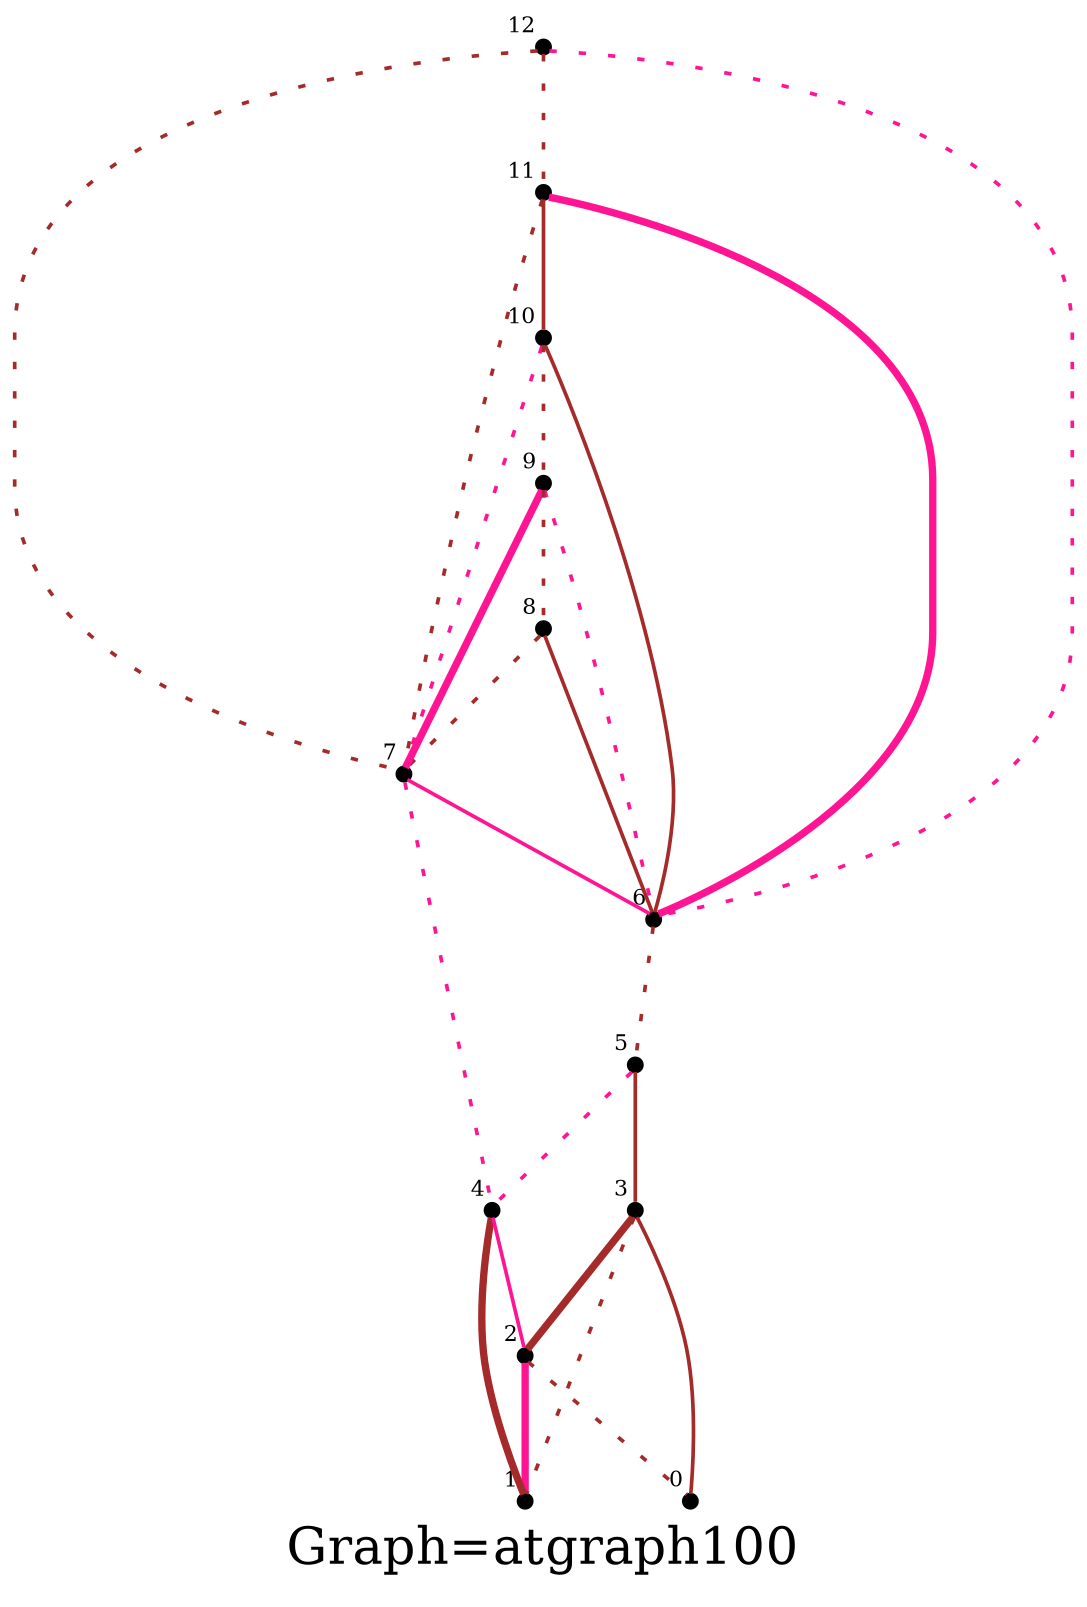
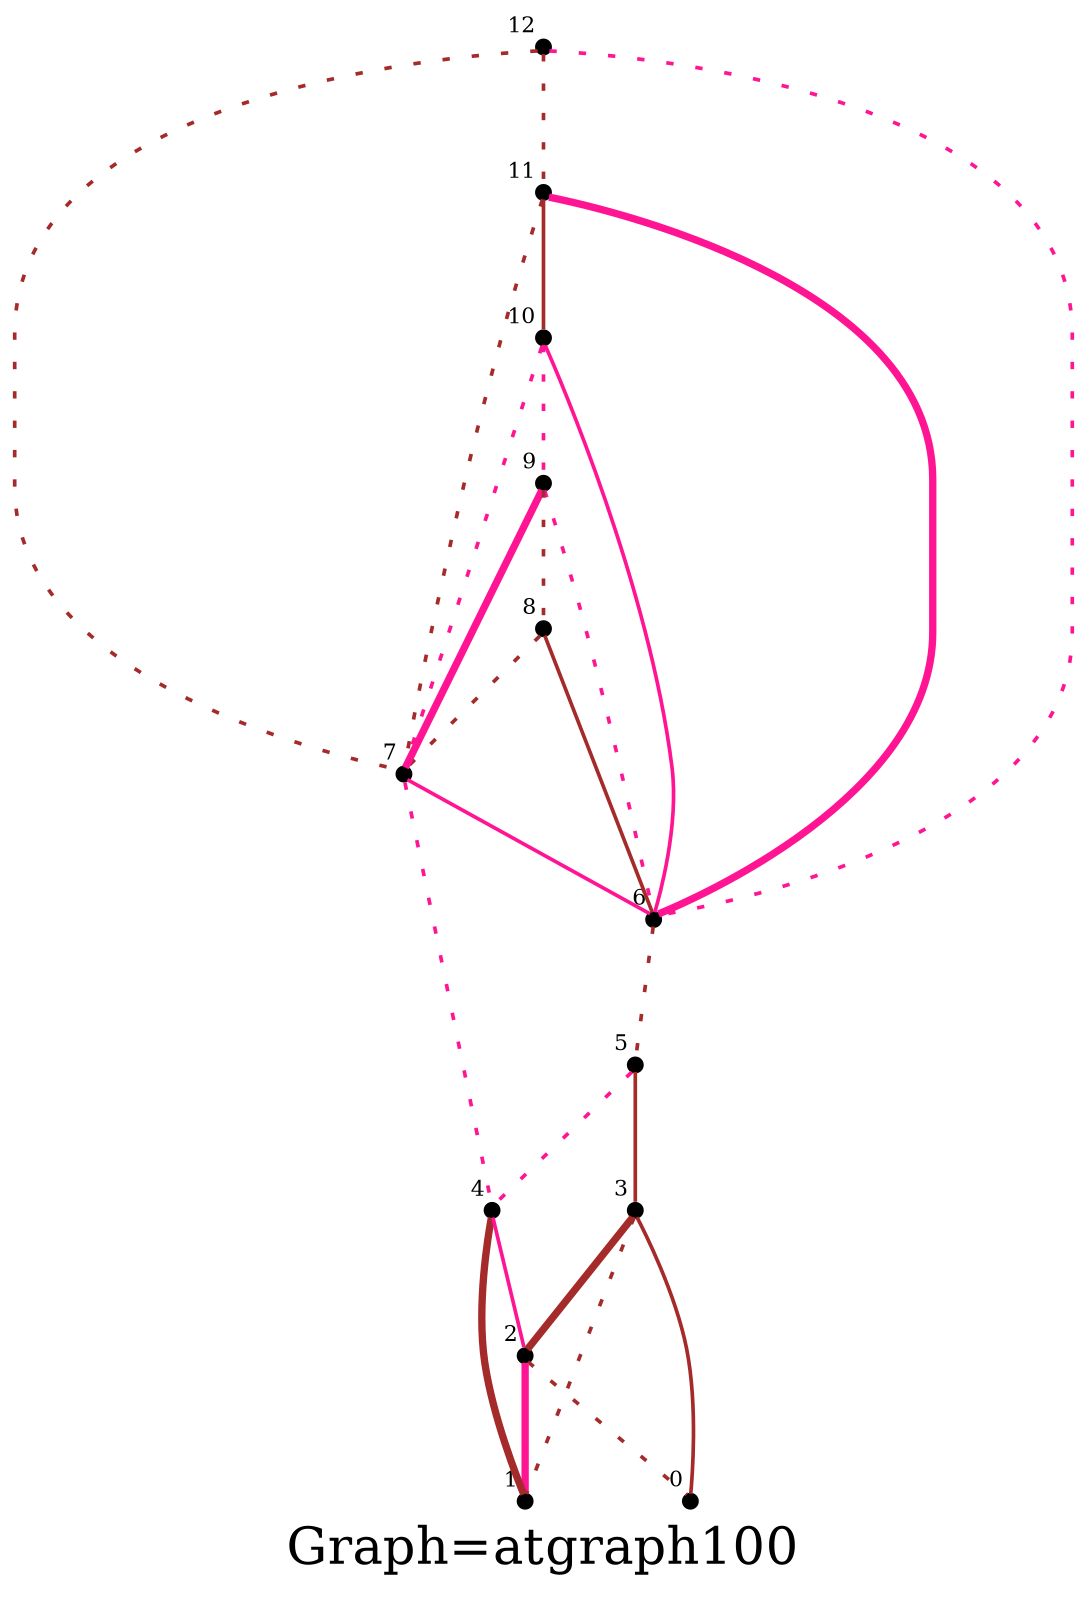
edge "10" -- "9": color brown -> deeppink
edge "10" -- "6": color brown -> deeppink
